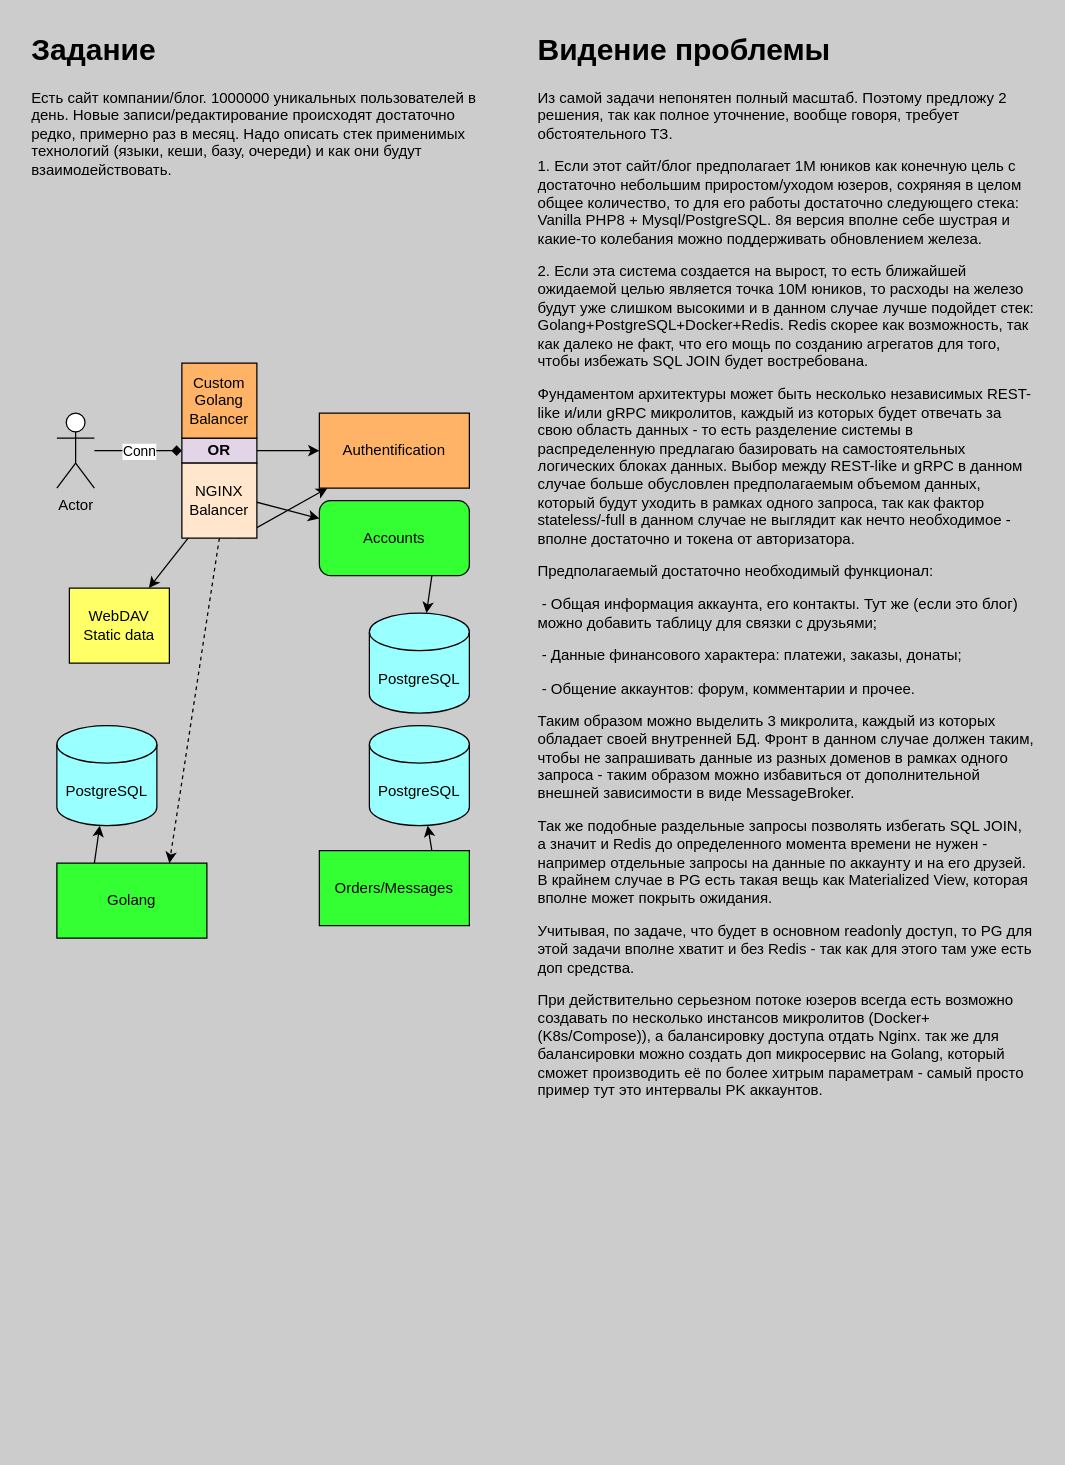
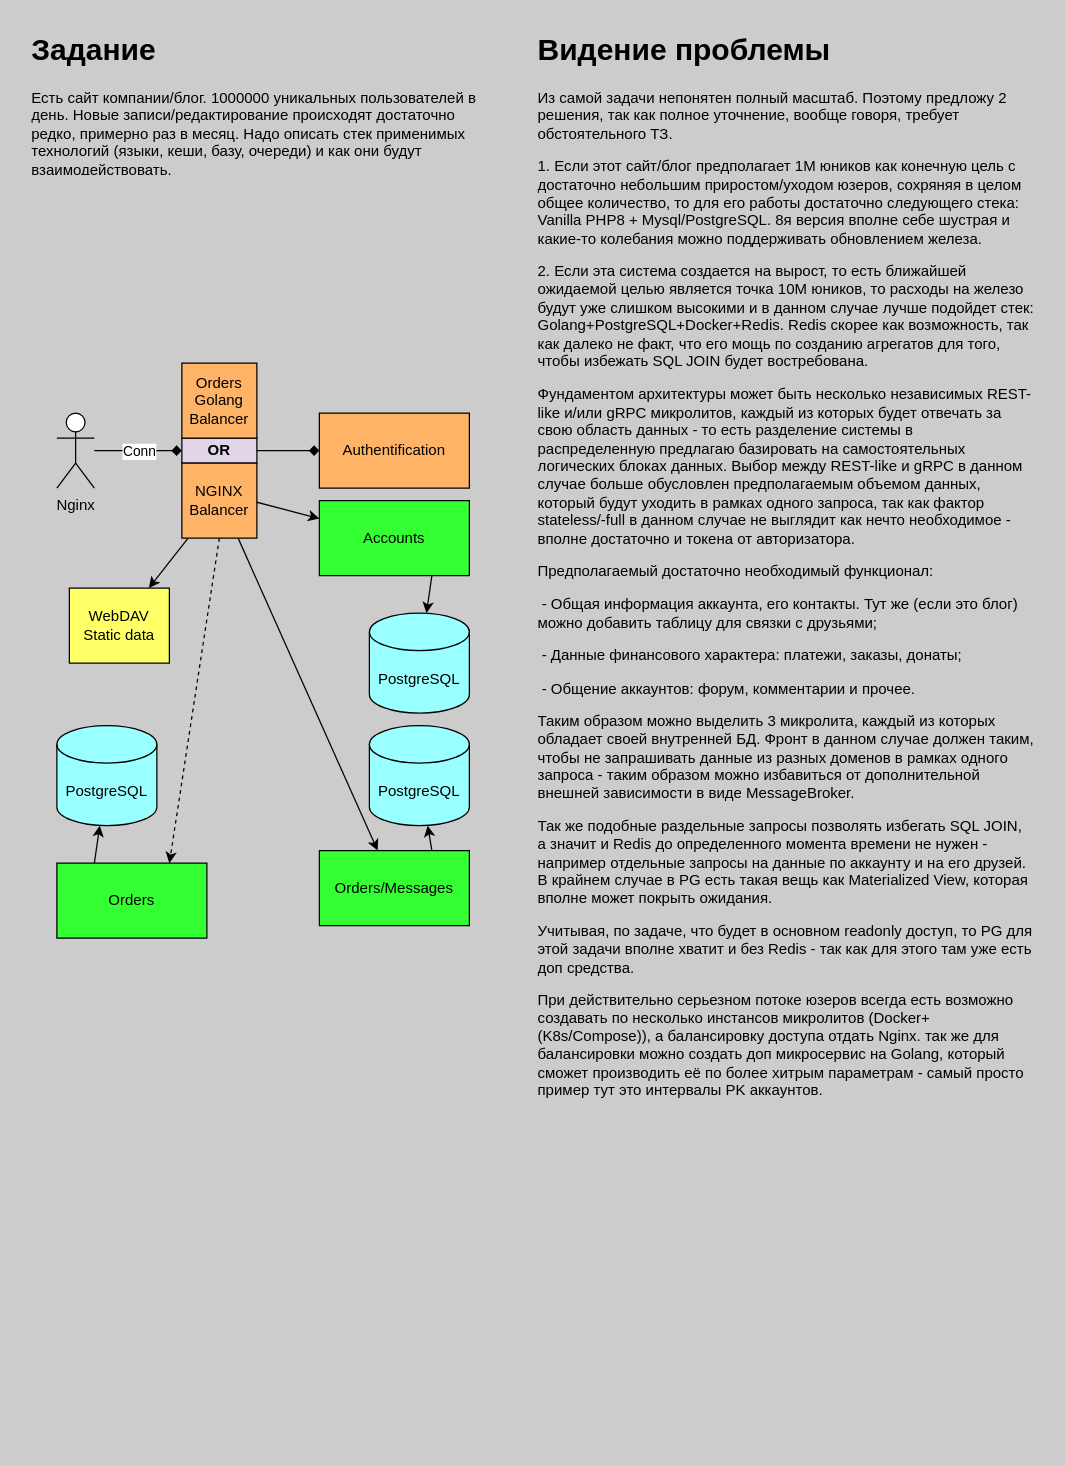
node "Custom Golang Balancer": label "Custom Golang Balancer" -> "Orders Golang Balancer"
edge "OR" -> "Authentification": arrowhead classic -> diamond
node "NGINX Balancer": fillcolor #ffe6cc -> #ffb366
node "Actor": label "Actor" -> "Nginx"
edge "NGINX Balancer" -> "Authentification": now "NGINX Balancer" -> "Orders/Messages"
node "Accounts": shape rounded rectangle -> rectangle
node "Golang": label "Golang" -> "Orders"
